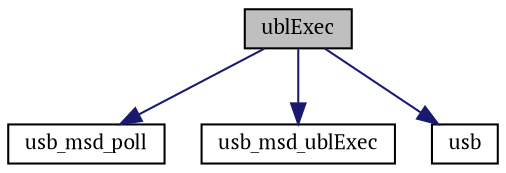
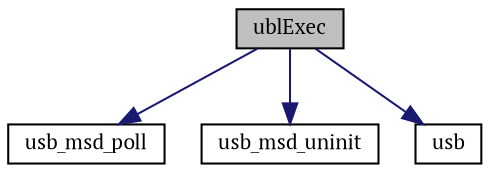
node "usb_msd_ublExec": label "usb_msd_ublExec" -> "usb_msd_uninit"
